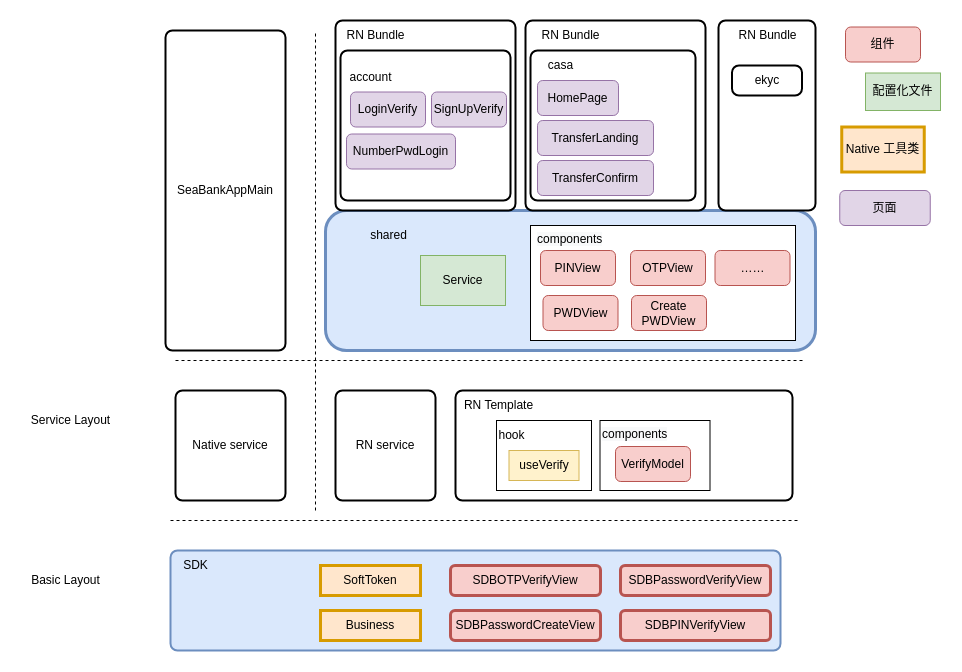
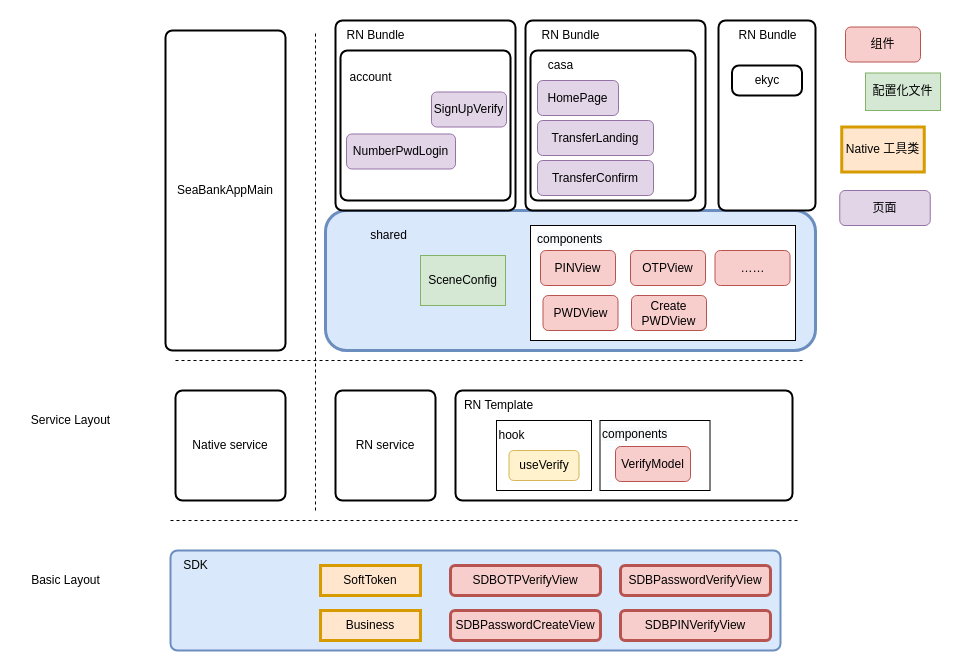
node "LoginVerify": removed
node "Service": label "Service" -> "SceneConfig"
node "useVerify": shape rectangle -> rounded rectangle
